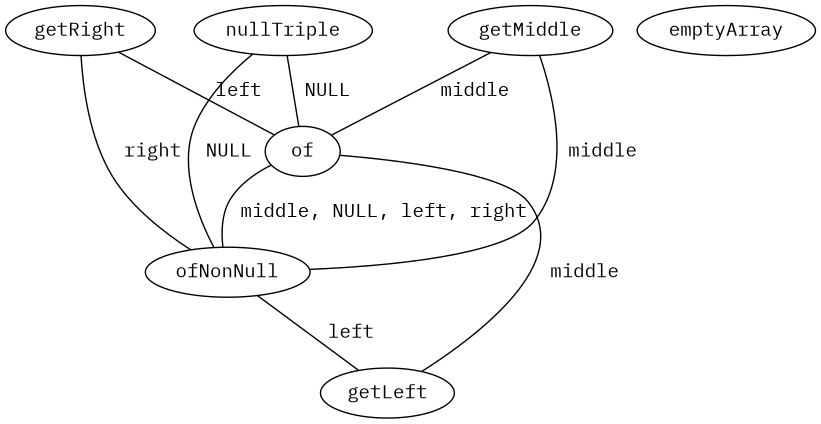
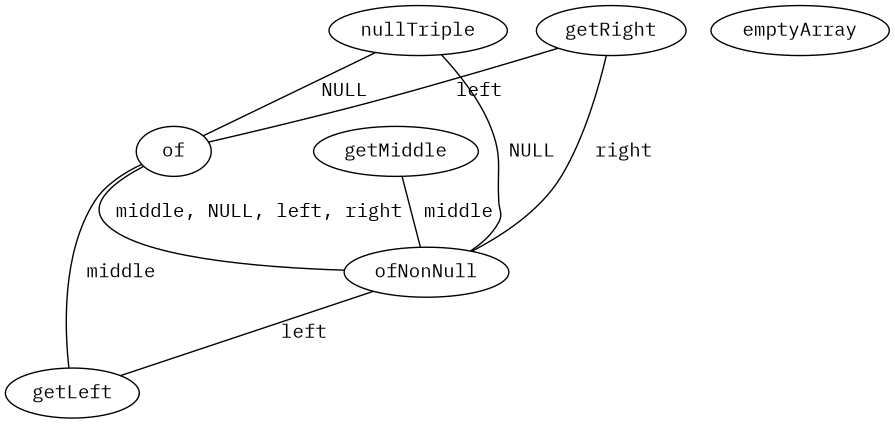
edge "getMiddle" -- "of": removed, label "middle"
